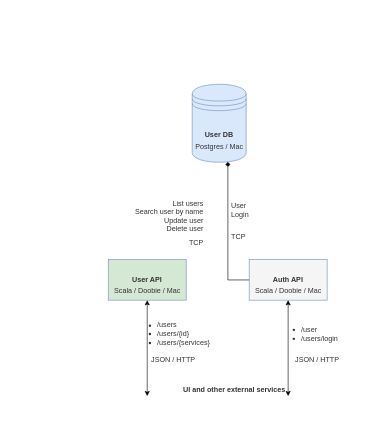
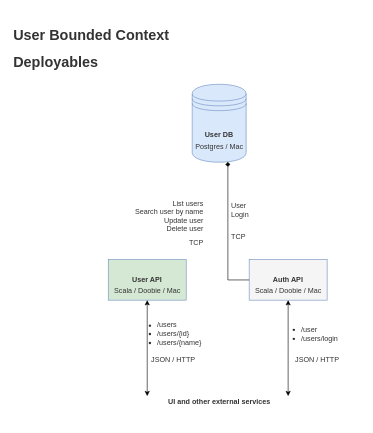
node "User Bounded ContextDeployables": added
node "/users /users/{id} /users/{services}": label "/users /users/{id} /users/{services}" -> "/users /users/{id} /users/{name}"
node "UI and other external services": moved (234, 390) -> (219, 402)
